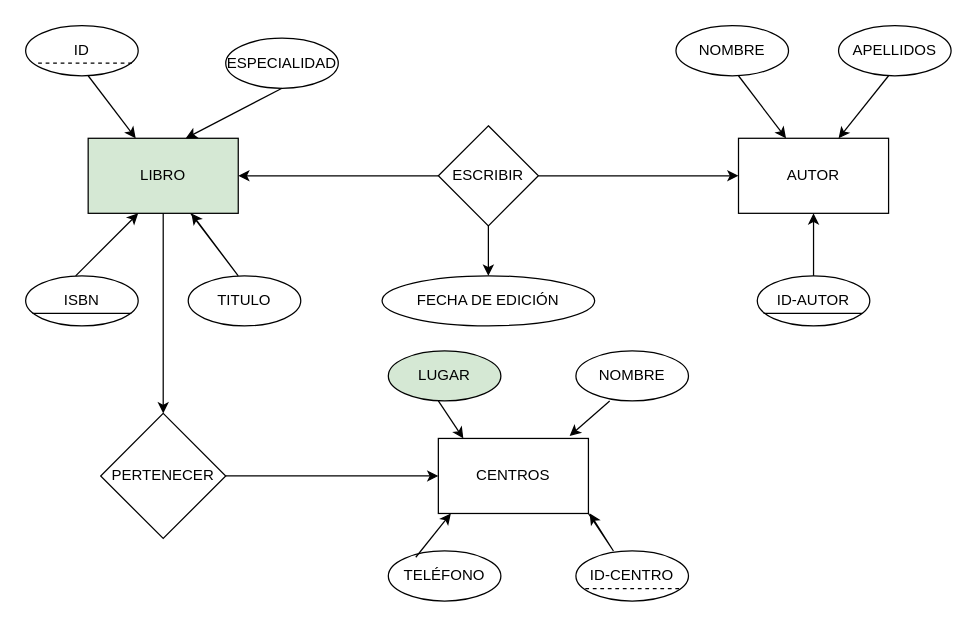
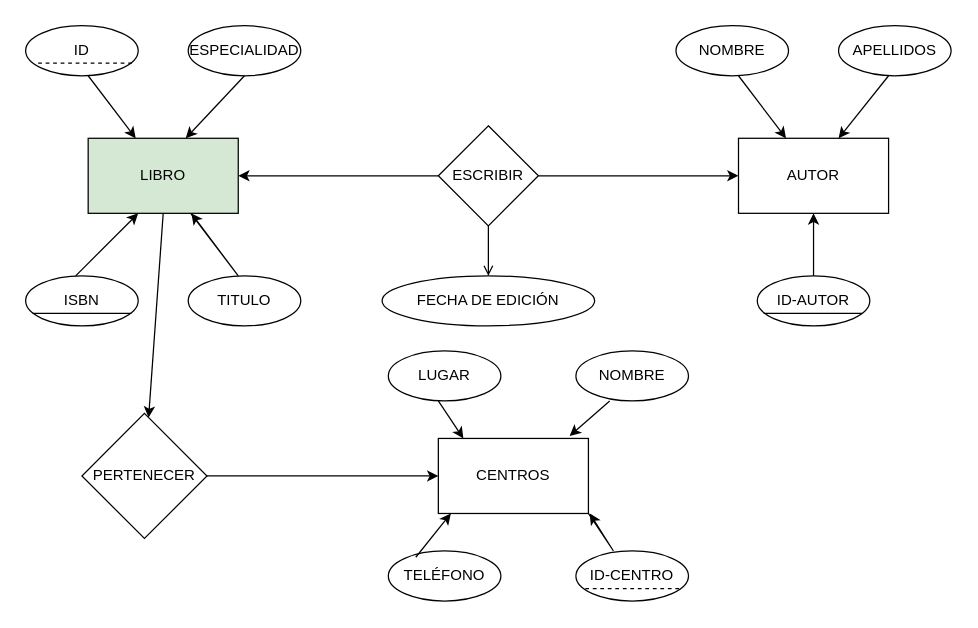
node "ESPECIALIDAD": moved (282, 63) -> (244, 51)
edge "ESCRIBIR" -> "FECHA DE EDICIÓN": arrowhead classic -> open
node "LUGAR": fillcolor #d5e8d4 -> #ffffff
node "PERTENECER": moved (163, 476) -> (144, 476)
